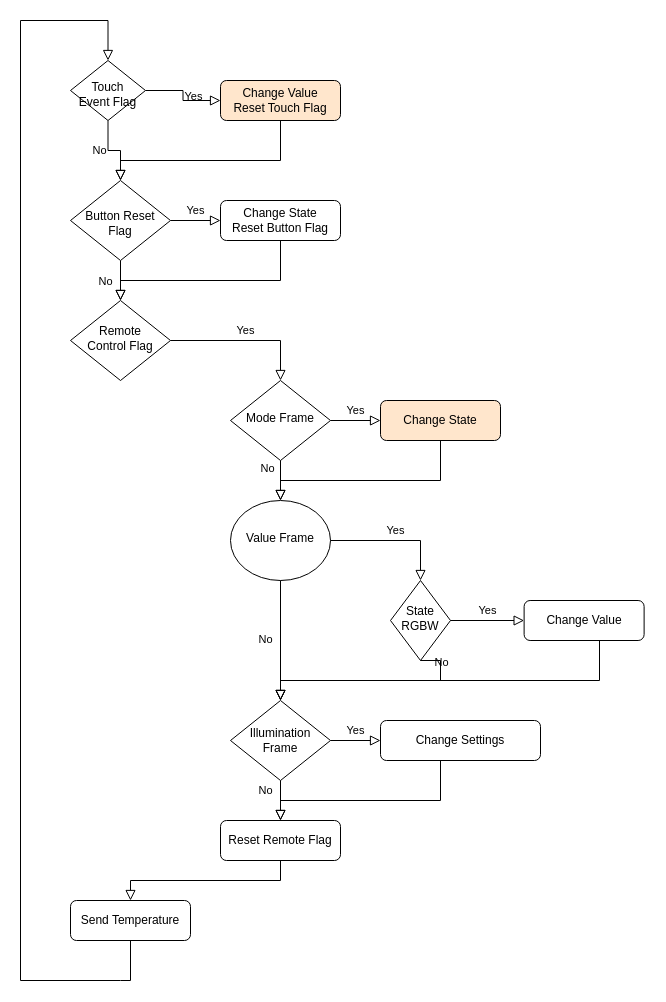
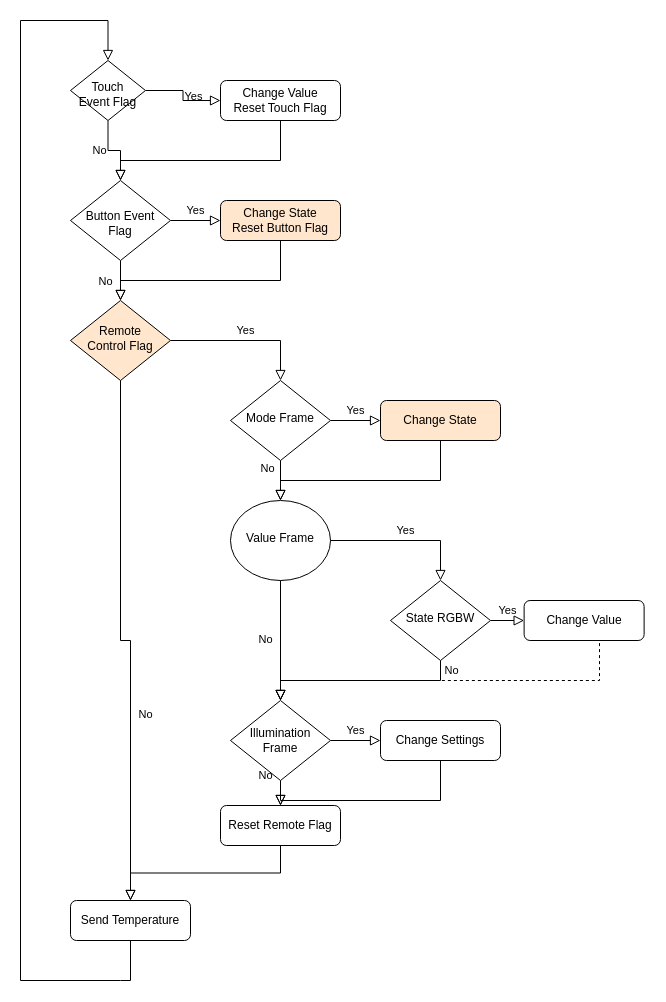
node "Change Value Reset Touch Flag": fillcolor #ffe6cc -> #ffffff
node "Change State Reset Button Flag": fillcolor #ffffff -> #ffe6cc
node "Button Reset Flag": label "Button Reset Flag" -> "Button Event Flag"
node "Remote Control Flag": fillcolor #ffffff -> #ffe6cc
node "State RGBW": size 60x80 -> 100x80
edge "Remote Control Flag" -> "Send Temperature": added, label "No"
edge "Change Value" -> "Illumination Frame": style solid -> dashed
node "Change Settings": size 160x40 -> 120x40
node "Reset Remote Flag": moved (281, 841) -> (281, 826)
